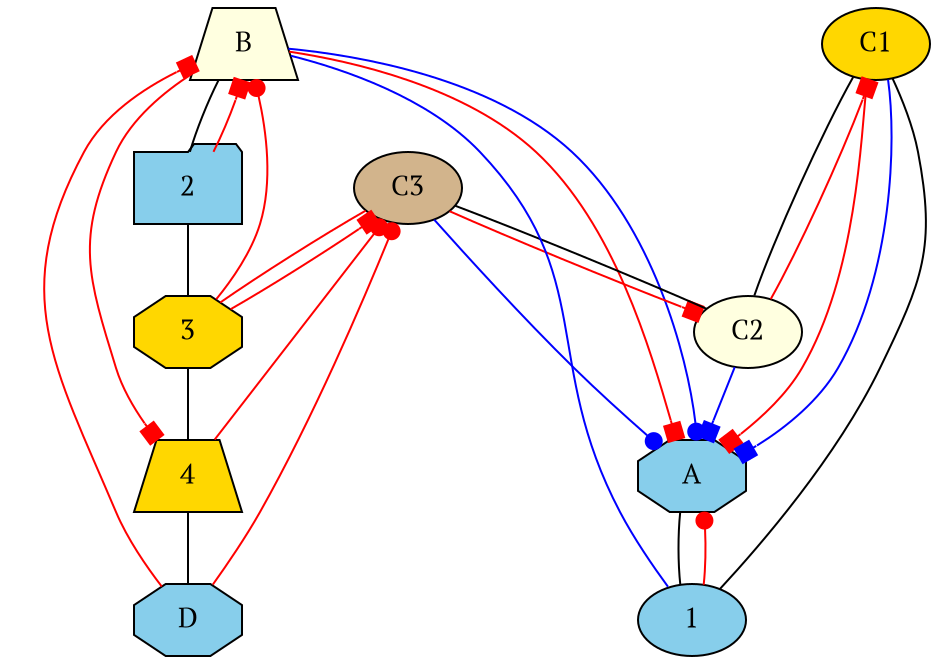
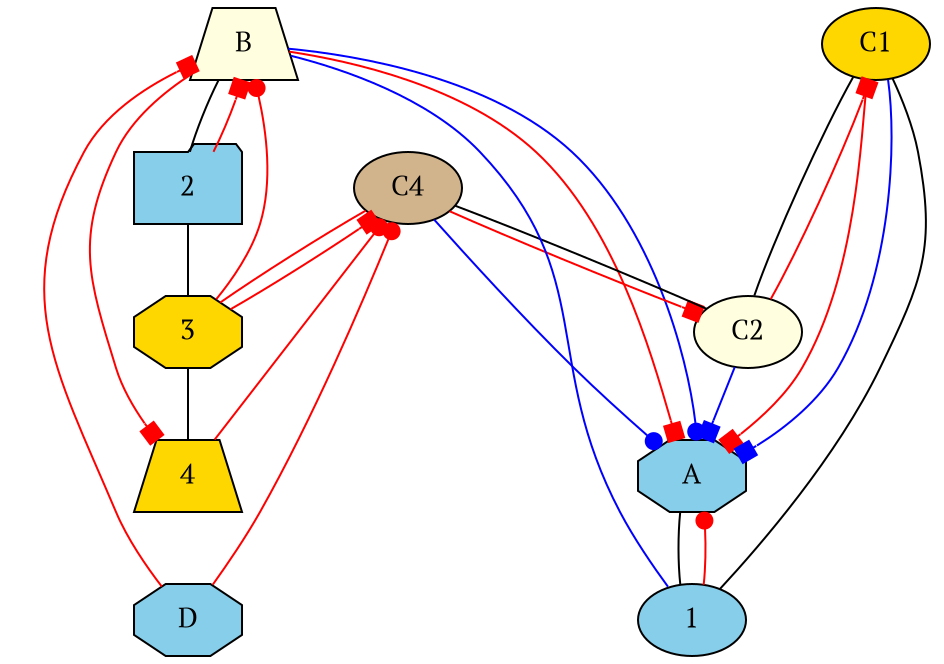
node "C3": label "C3" -> "C4"
edge "4" -- "D": removed
